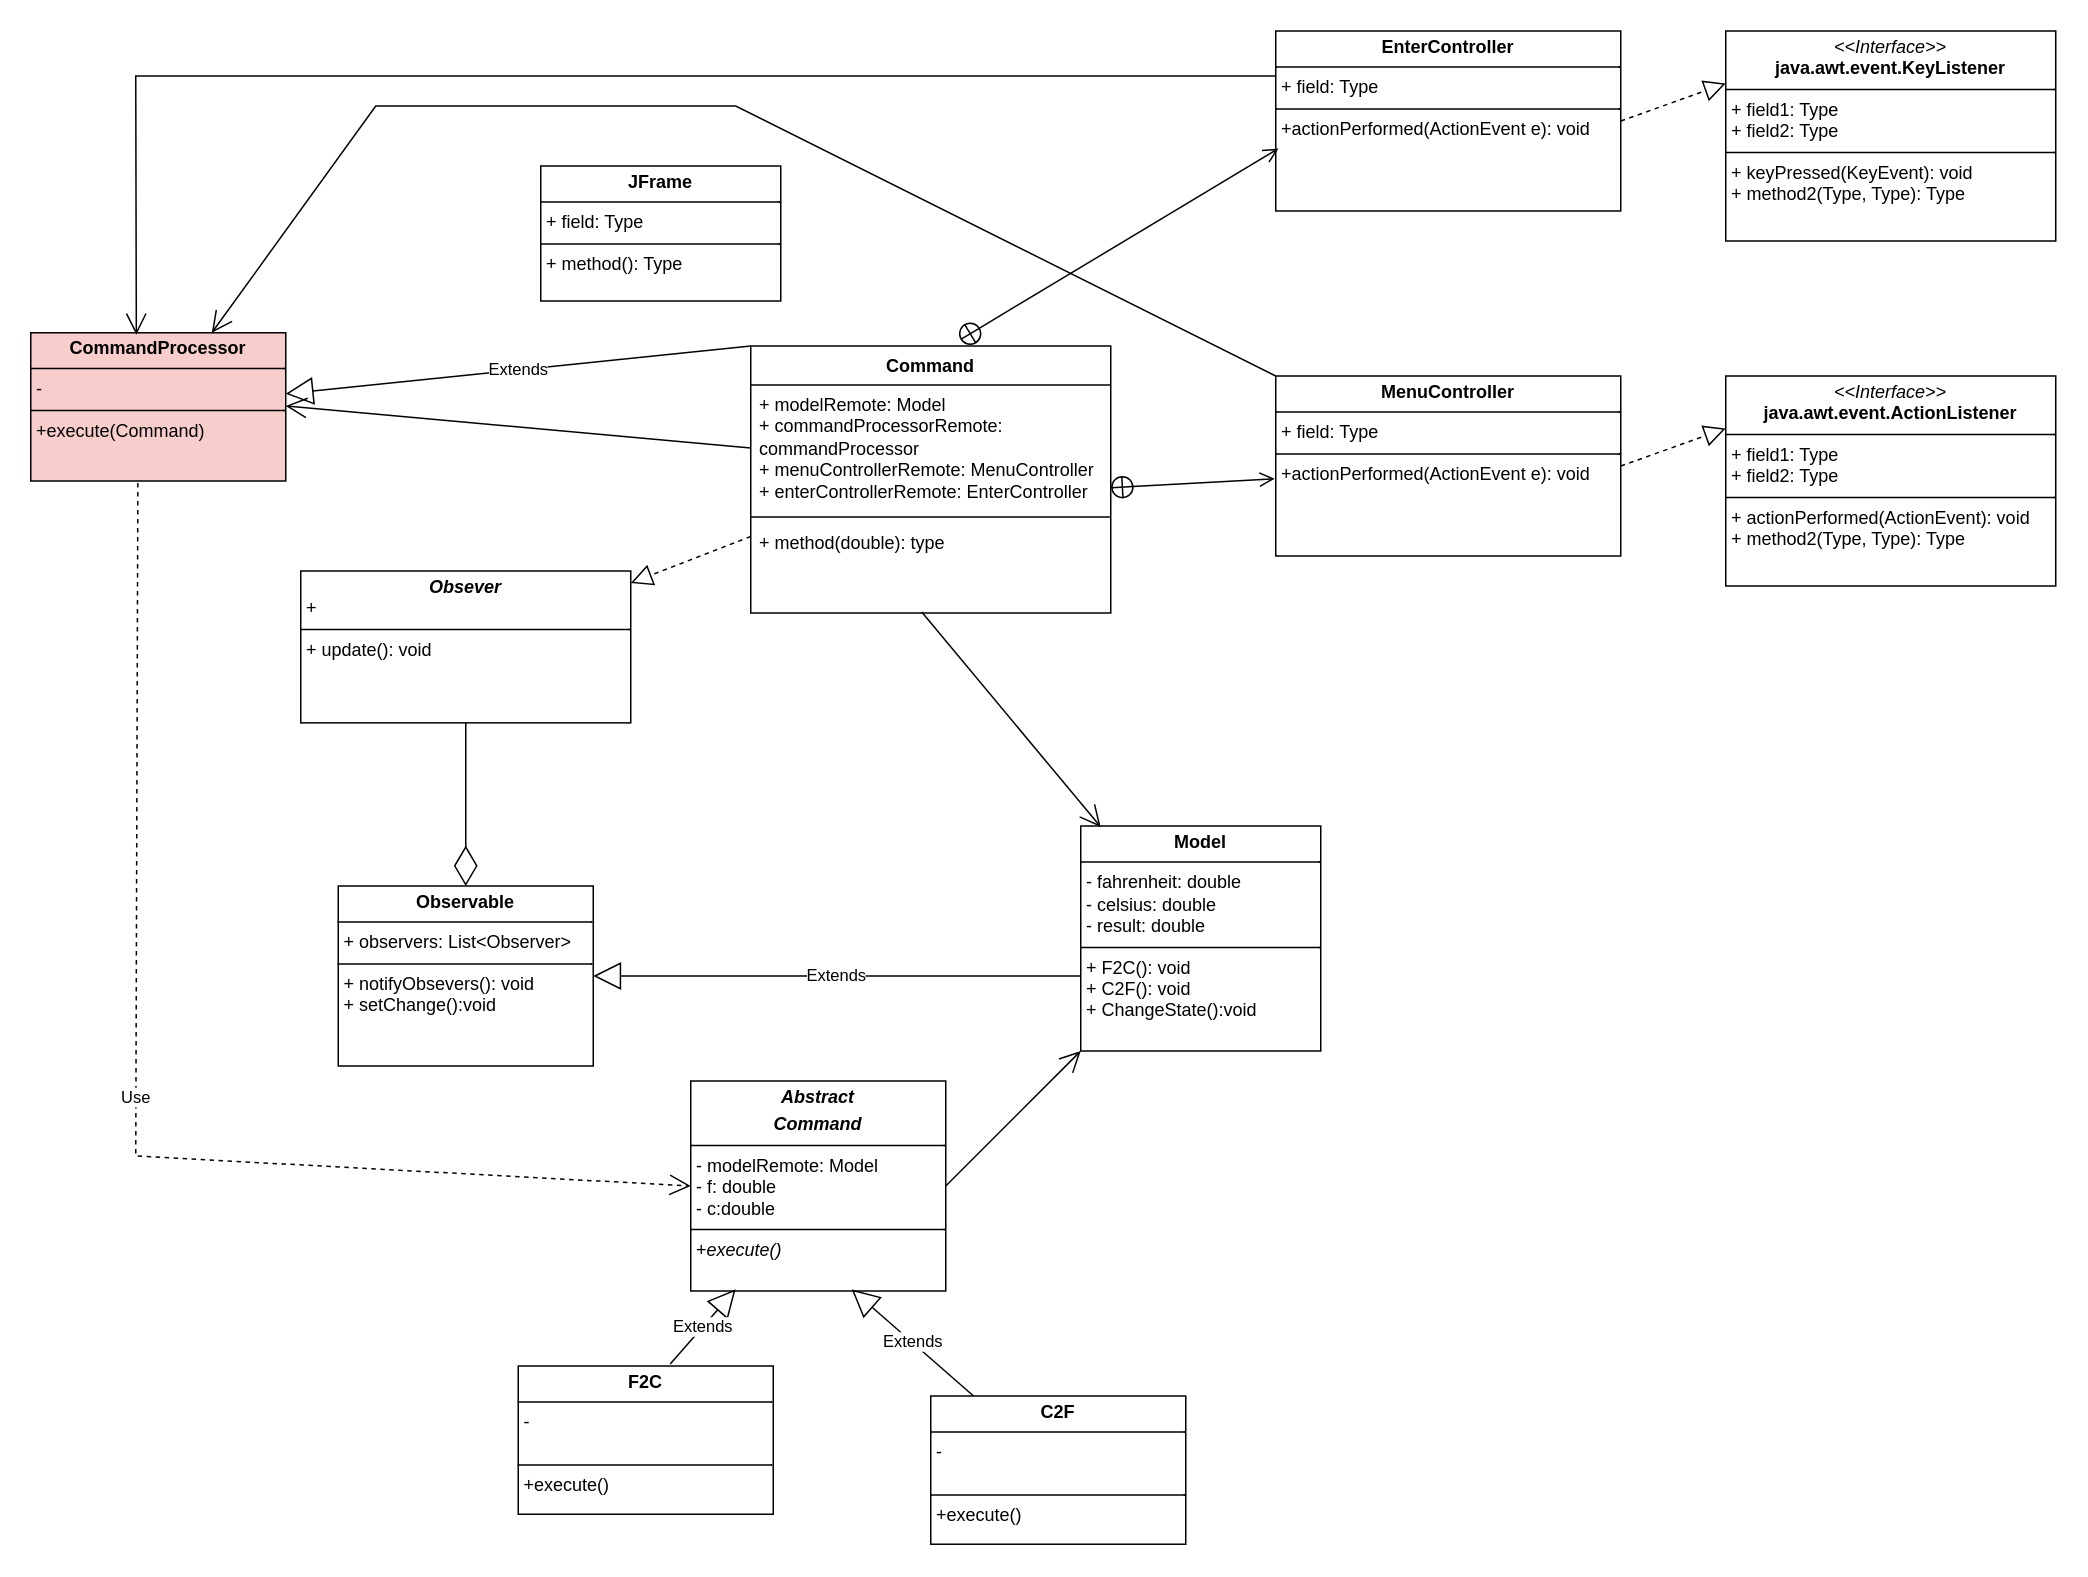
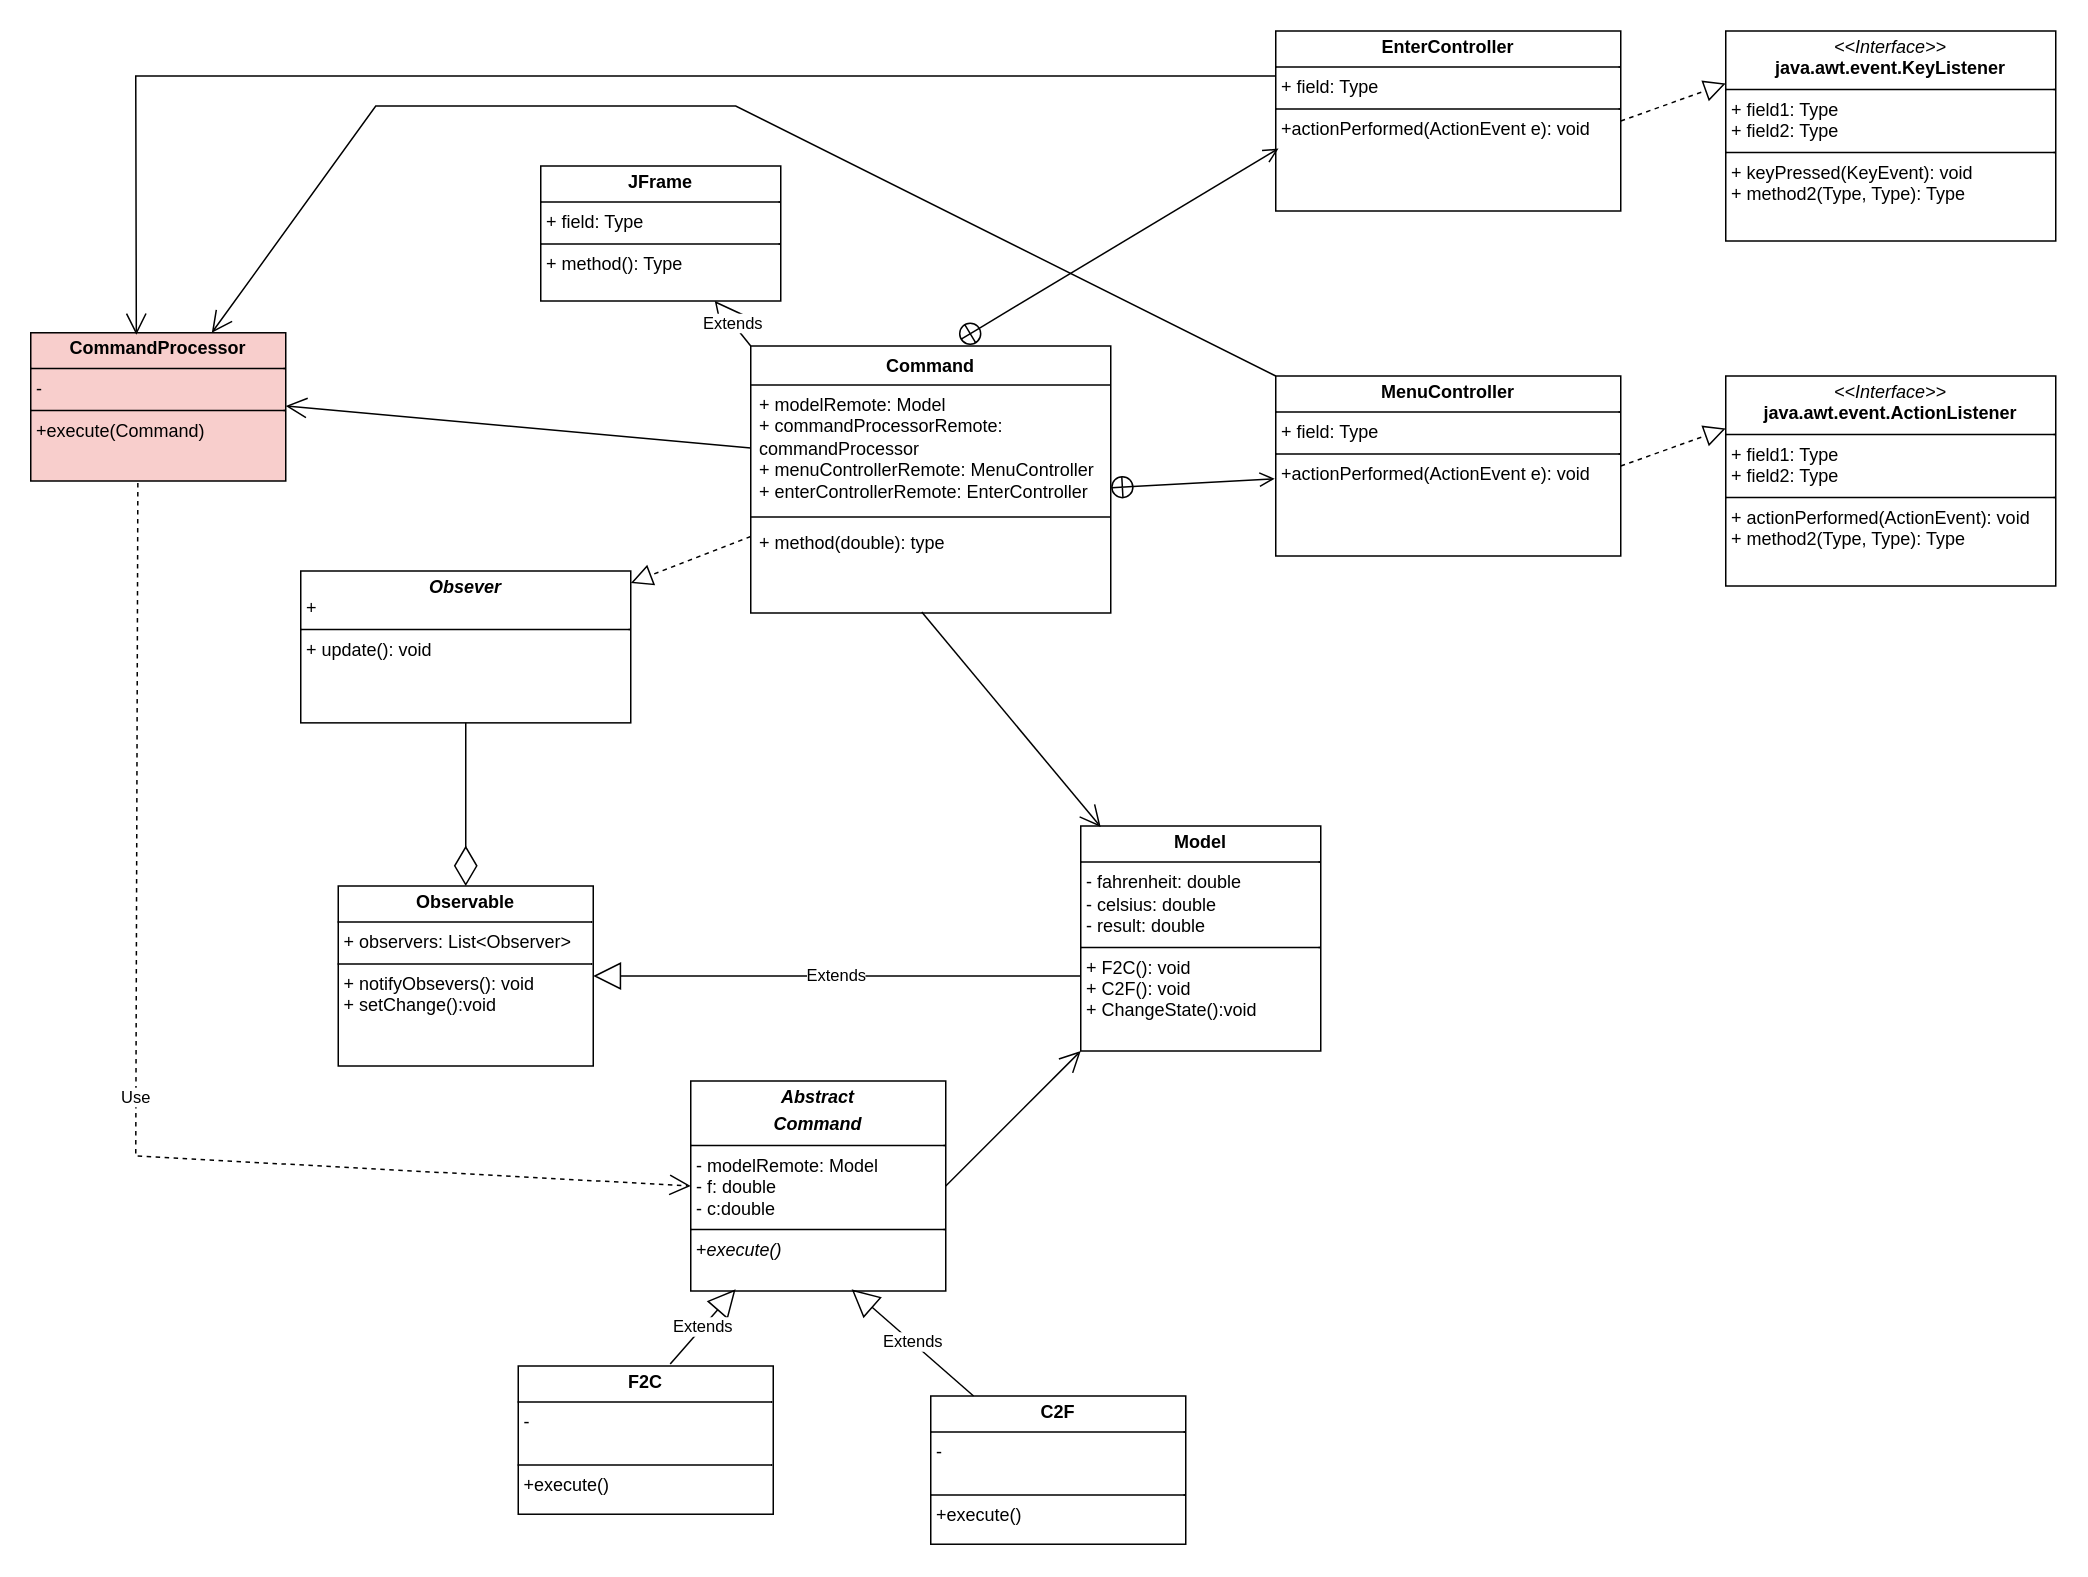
edge "Command" -> "CommandProcessor - +execute(Command)": now "Command" -> "JFrame + field: Type + method(): Type"
